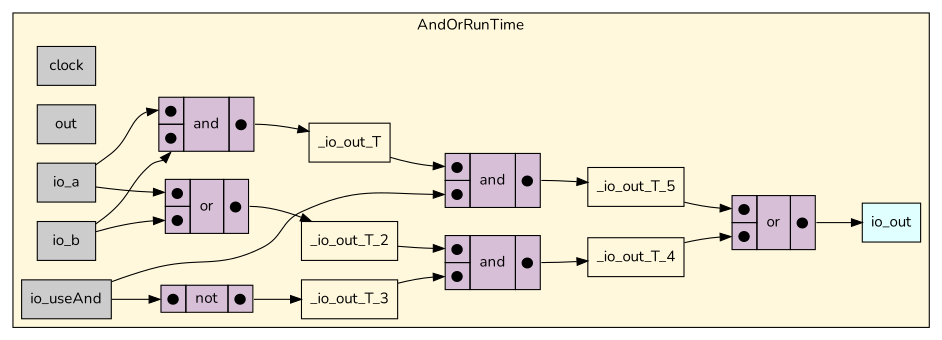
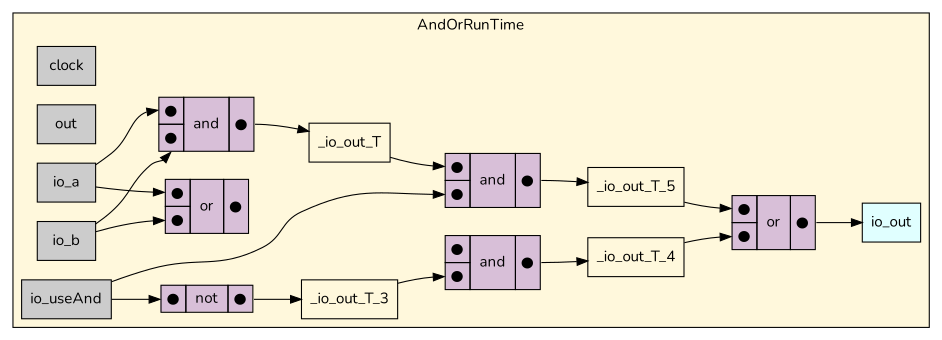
node "_io_out_T_2": removed
